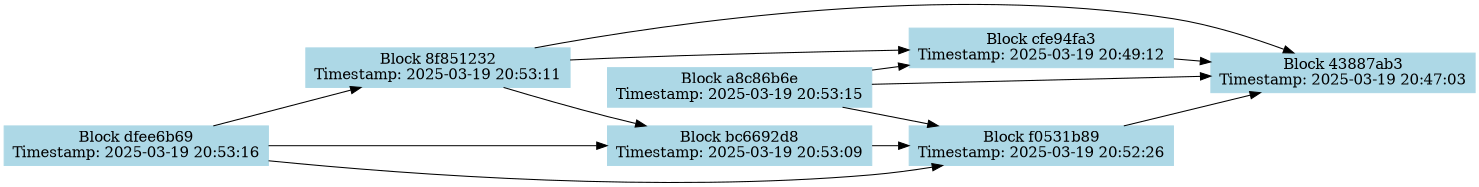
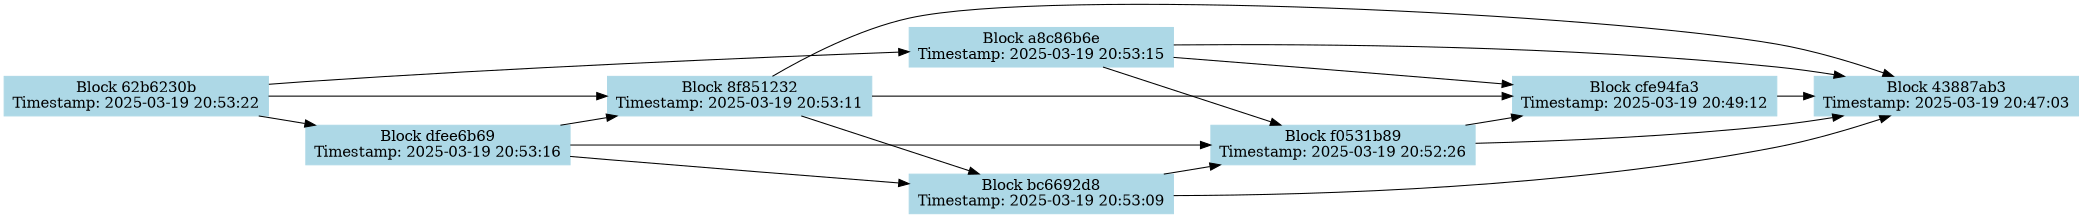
node "Block 62b6230b Timestamp: 2025-03-19 20:53:22": added
edge "Block f0531b89 Timestamp: 2025-03-19 20:52:26" -> "Block cfe94fa3 Timestamp: 2025-03-19 20:49:12": added
edge "Block bc6692d8 Timestamp: 2025-03-19 20:53:09" -> "Block 43887ab3 Timestamp: 2025-03-19 20:47:03": added
